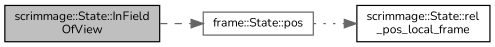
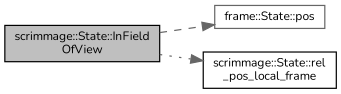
edge "frame::State::pos" -> "scrimmage::State::rel _pos_local_frame": now "scrimmage::State::InField OfView" -> "scrimmage::State::rel _pos_local_frame"
